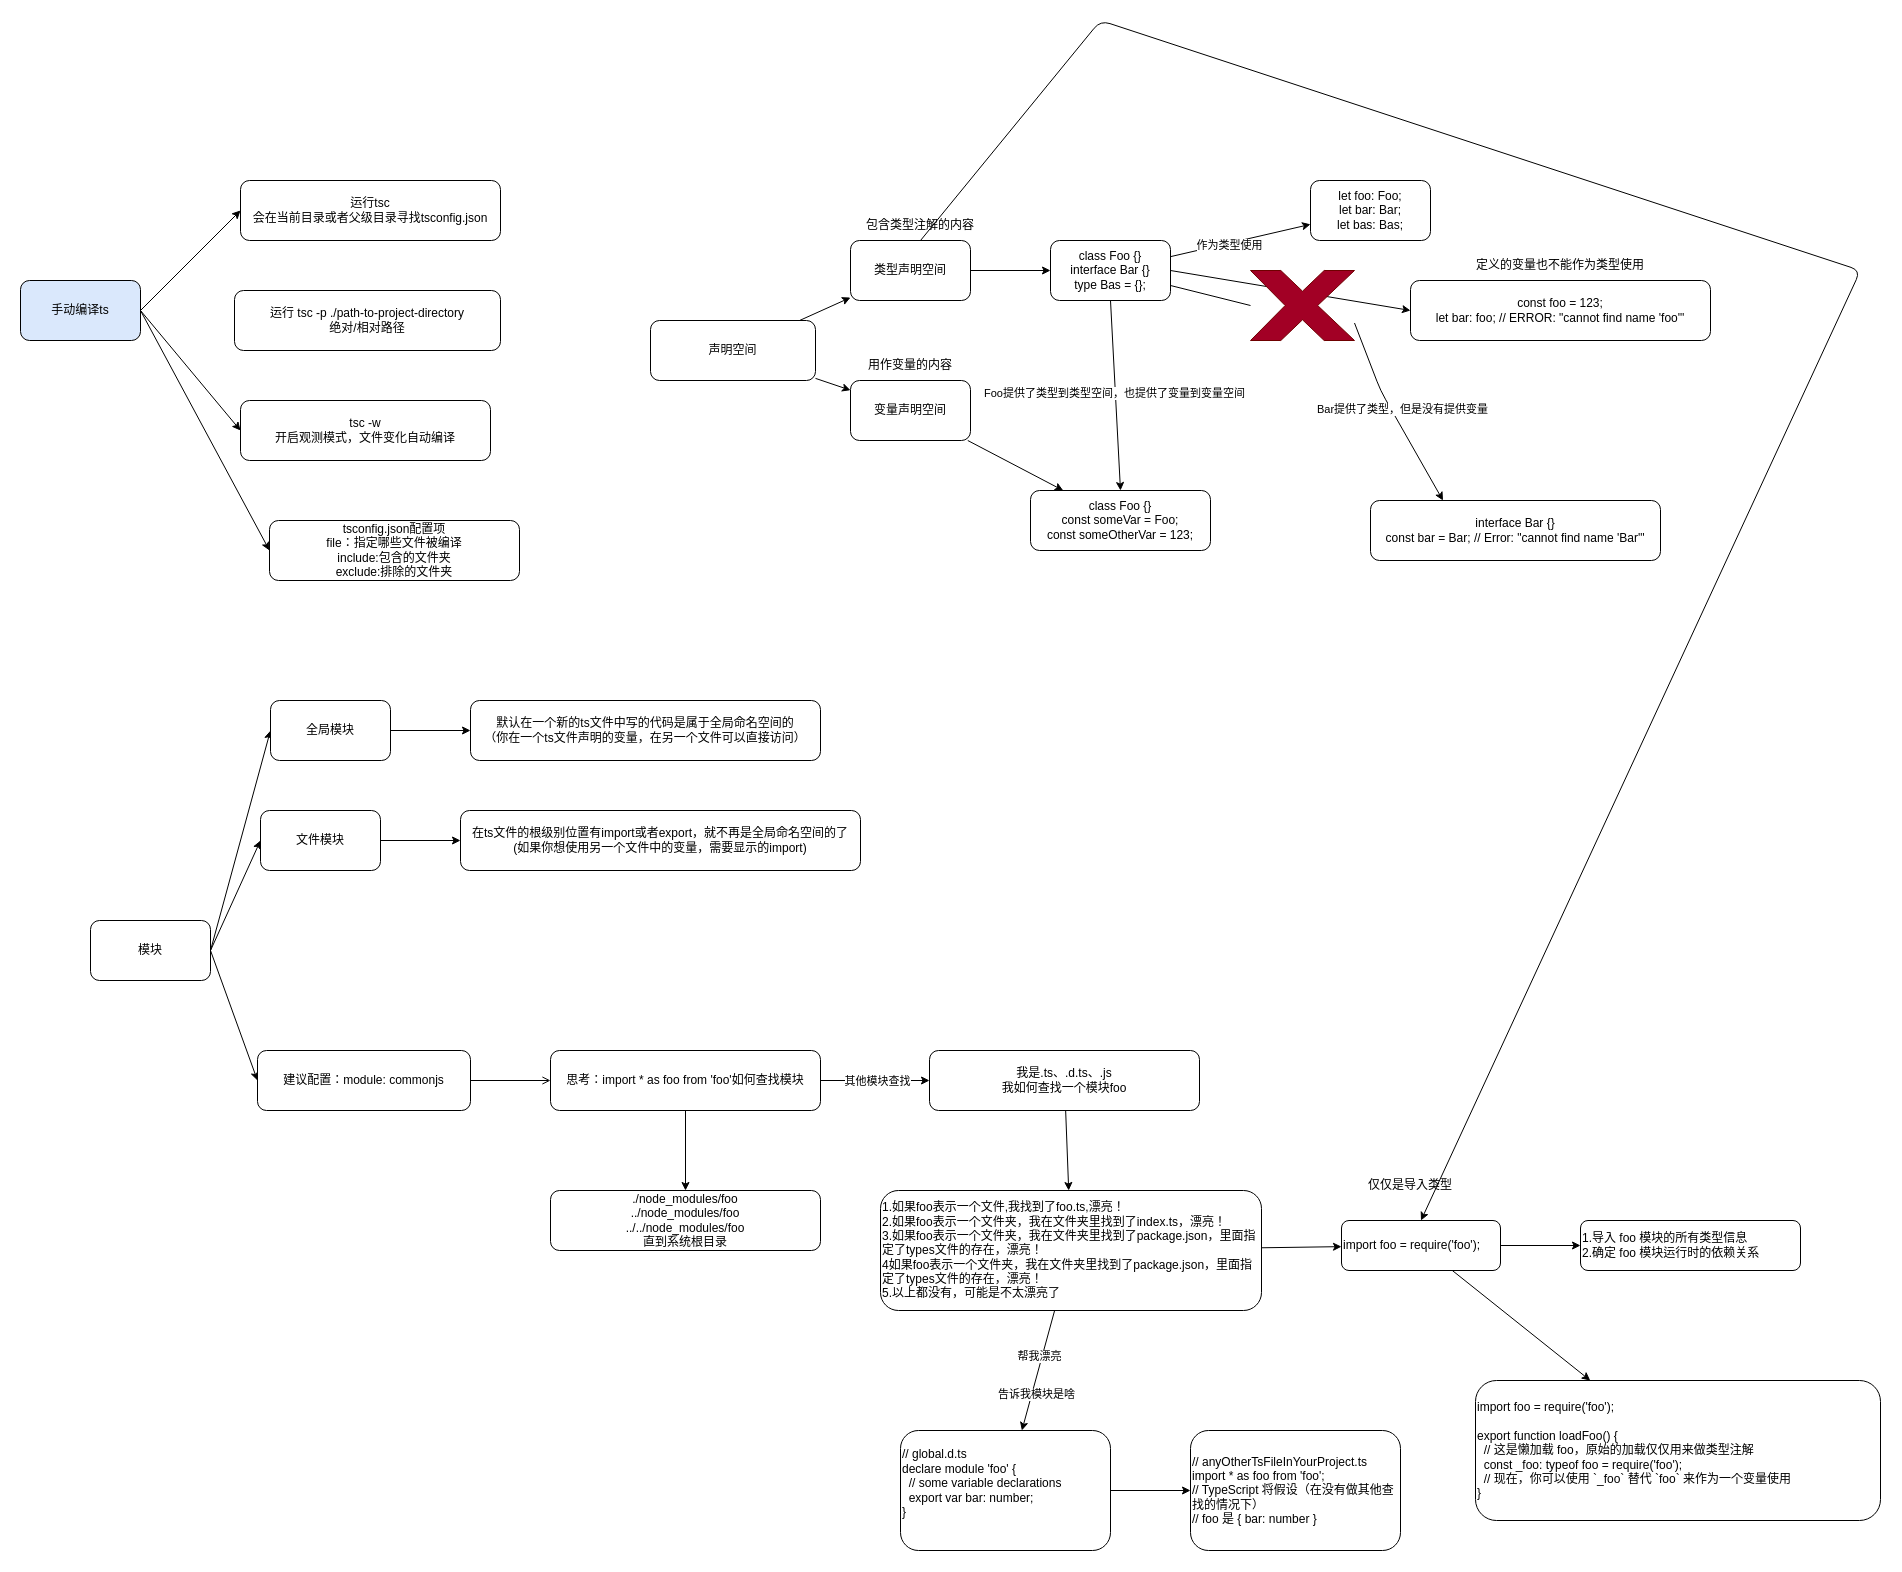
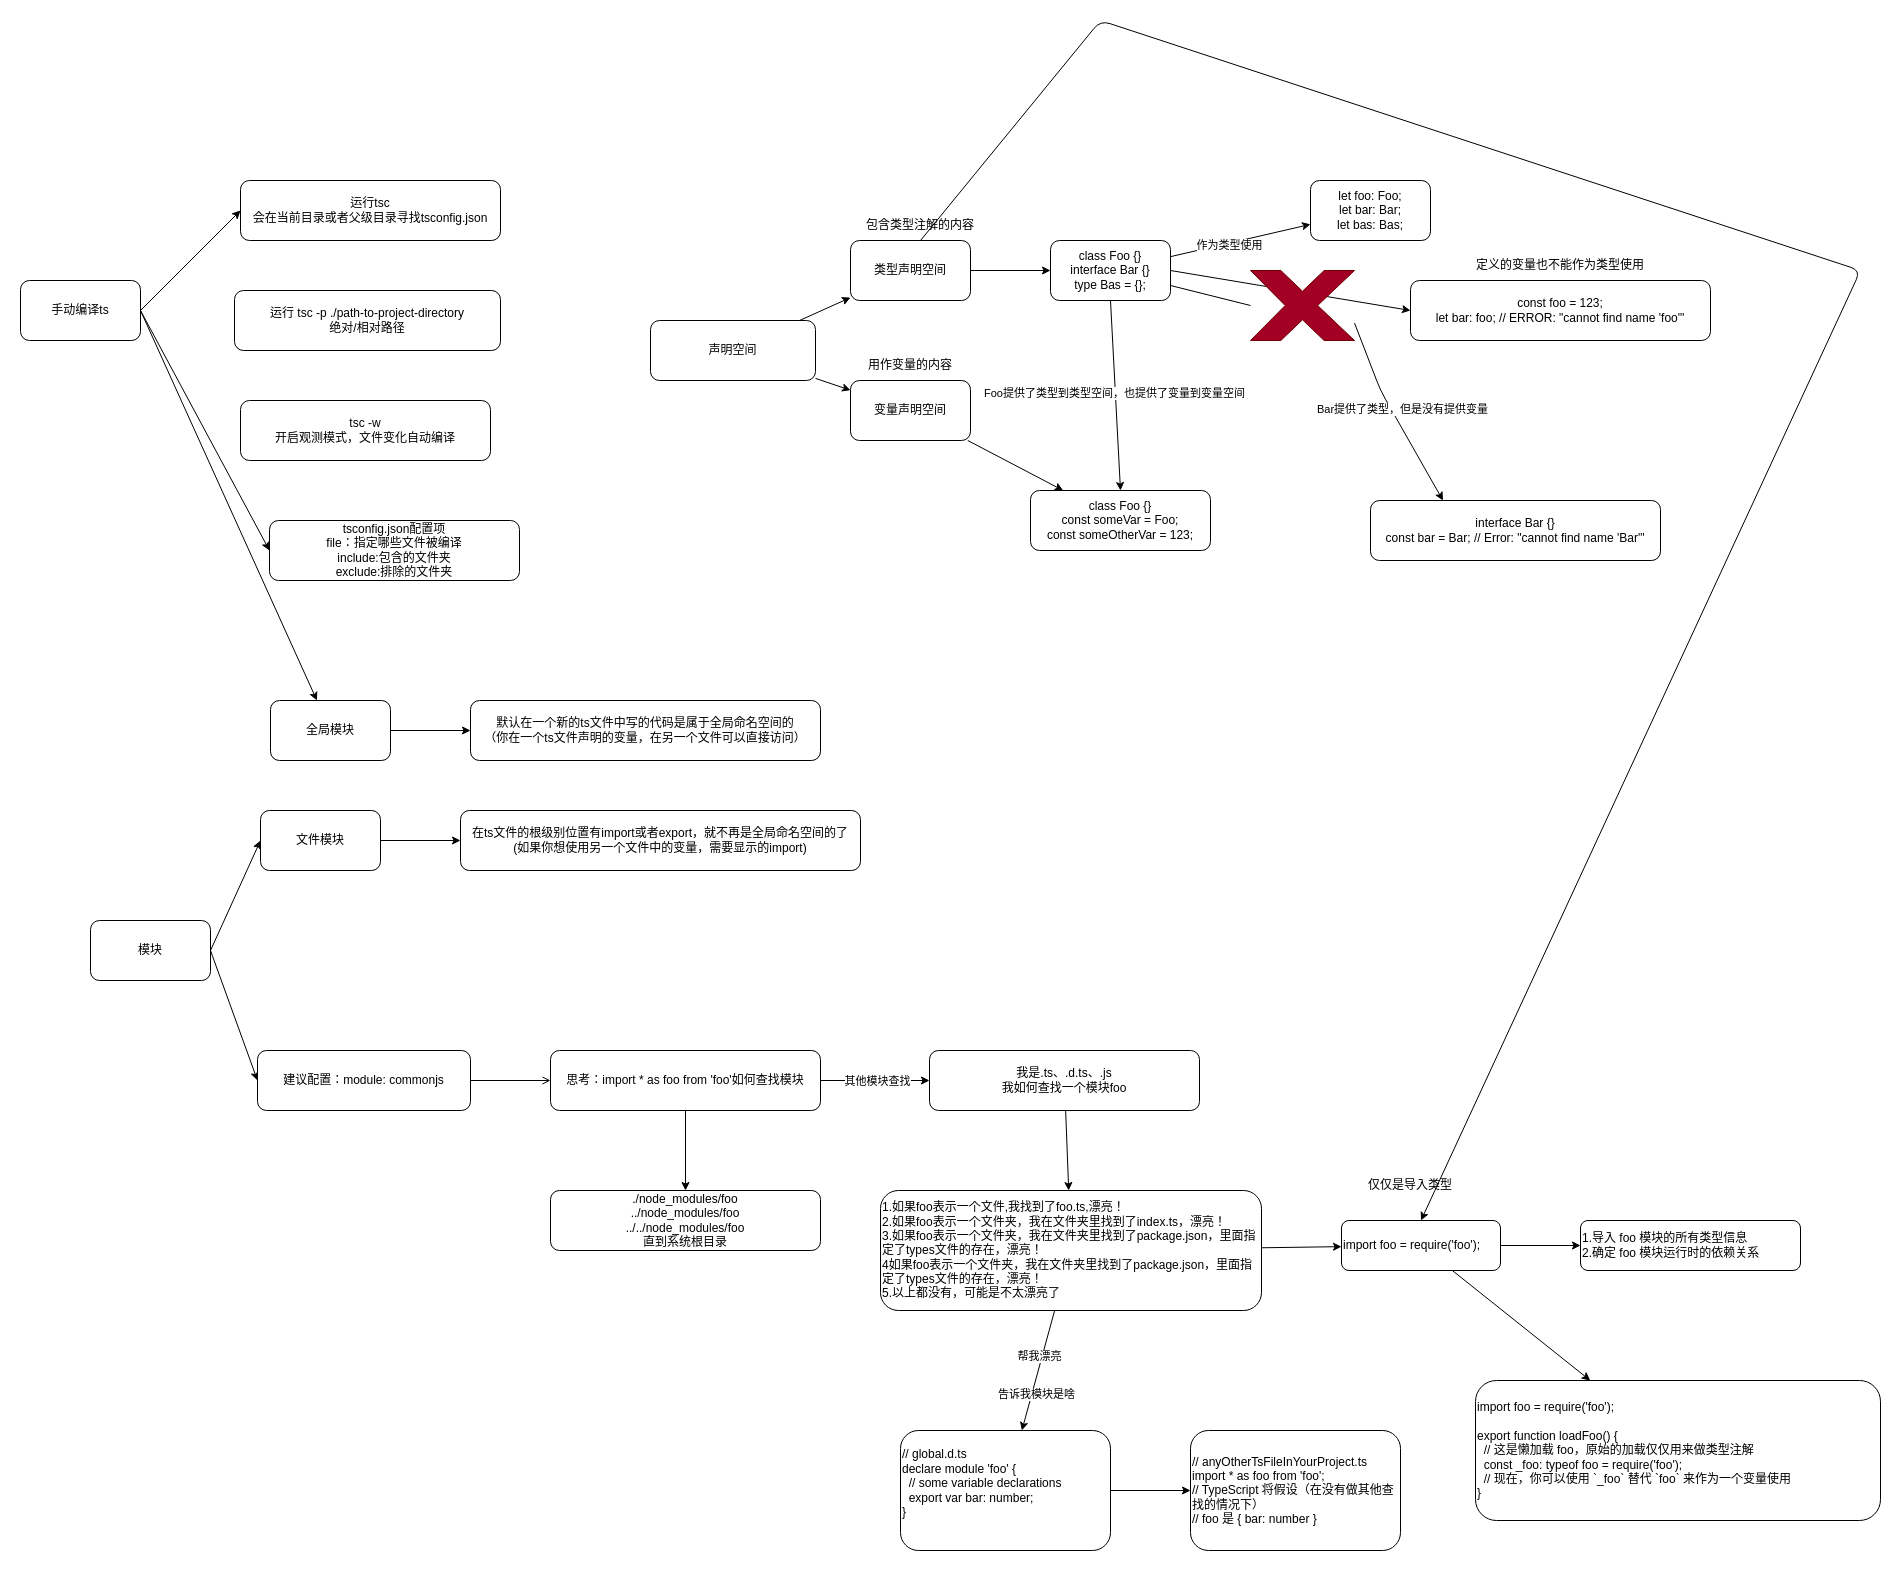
node "手动编译ts": fillcolor #dae8fc -> #ffffff
edge "手动编译ts" -> "tsc -w 开启观测模式，文件变化自动编译": now "手动编译ts" -> "全局模块"
edge "模块" -> "全局模块": removed
